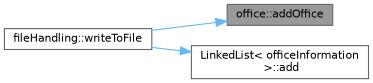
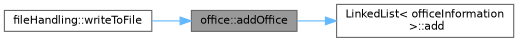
edge "fileHandling::writeToFile" -> "LinkedList< officeInformation >::add": now "office::addOffice" -> "LinkedList< officeInformation >::add"
